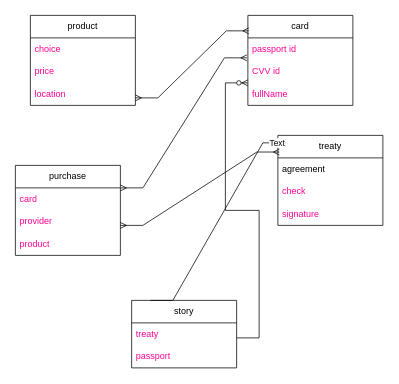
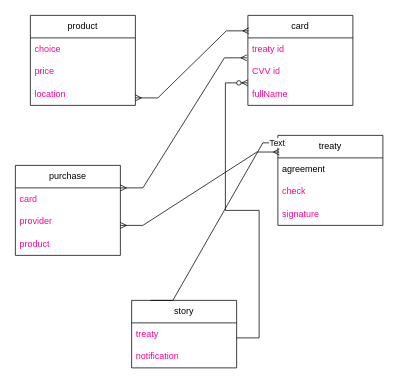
node "passport id": label "passport id" -> "treaty id"
node "passport": label "passport" -> "notification"
